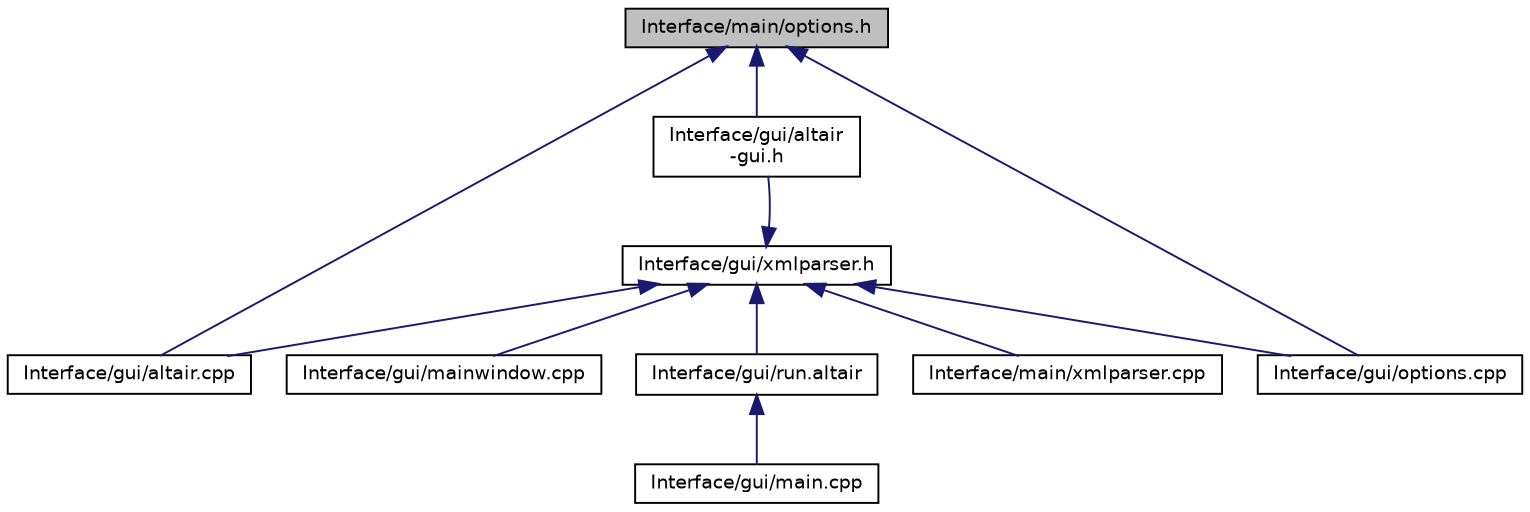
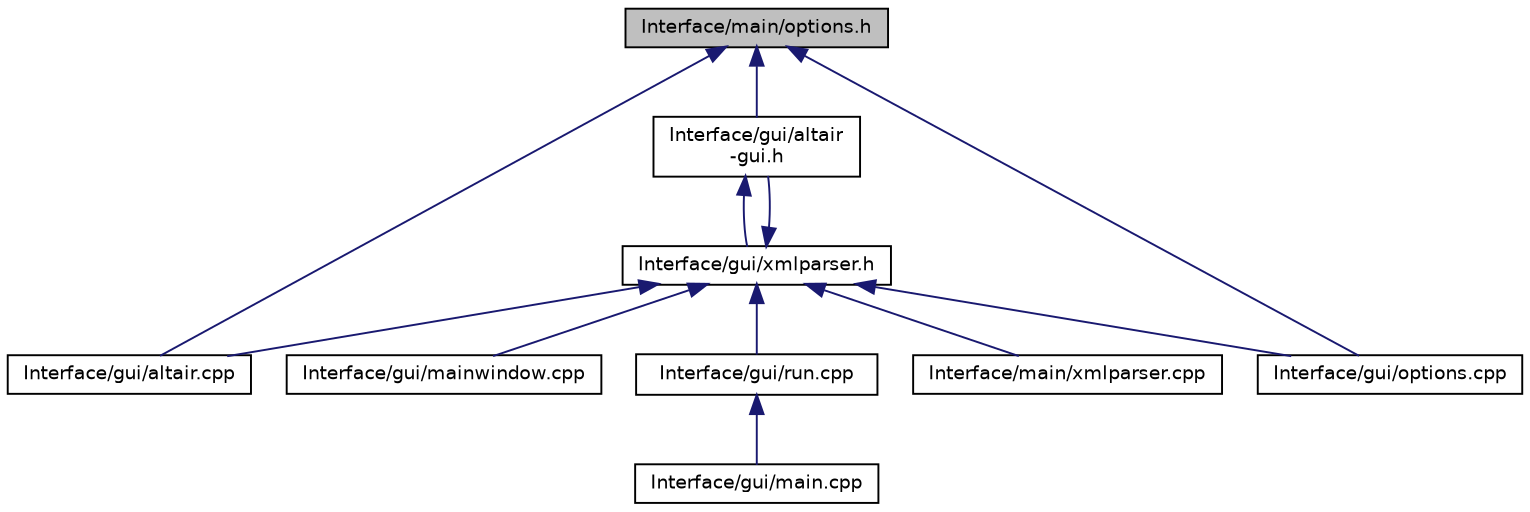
edge "Interface/gui/xmlparser.h" -> "Interface/gui/altair -gui.h": added
node "Interface/gui/run.altair": label "Interface/gui/run.altair" -> "Interface/gui/run.cpp"
